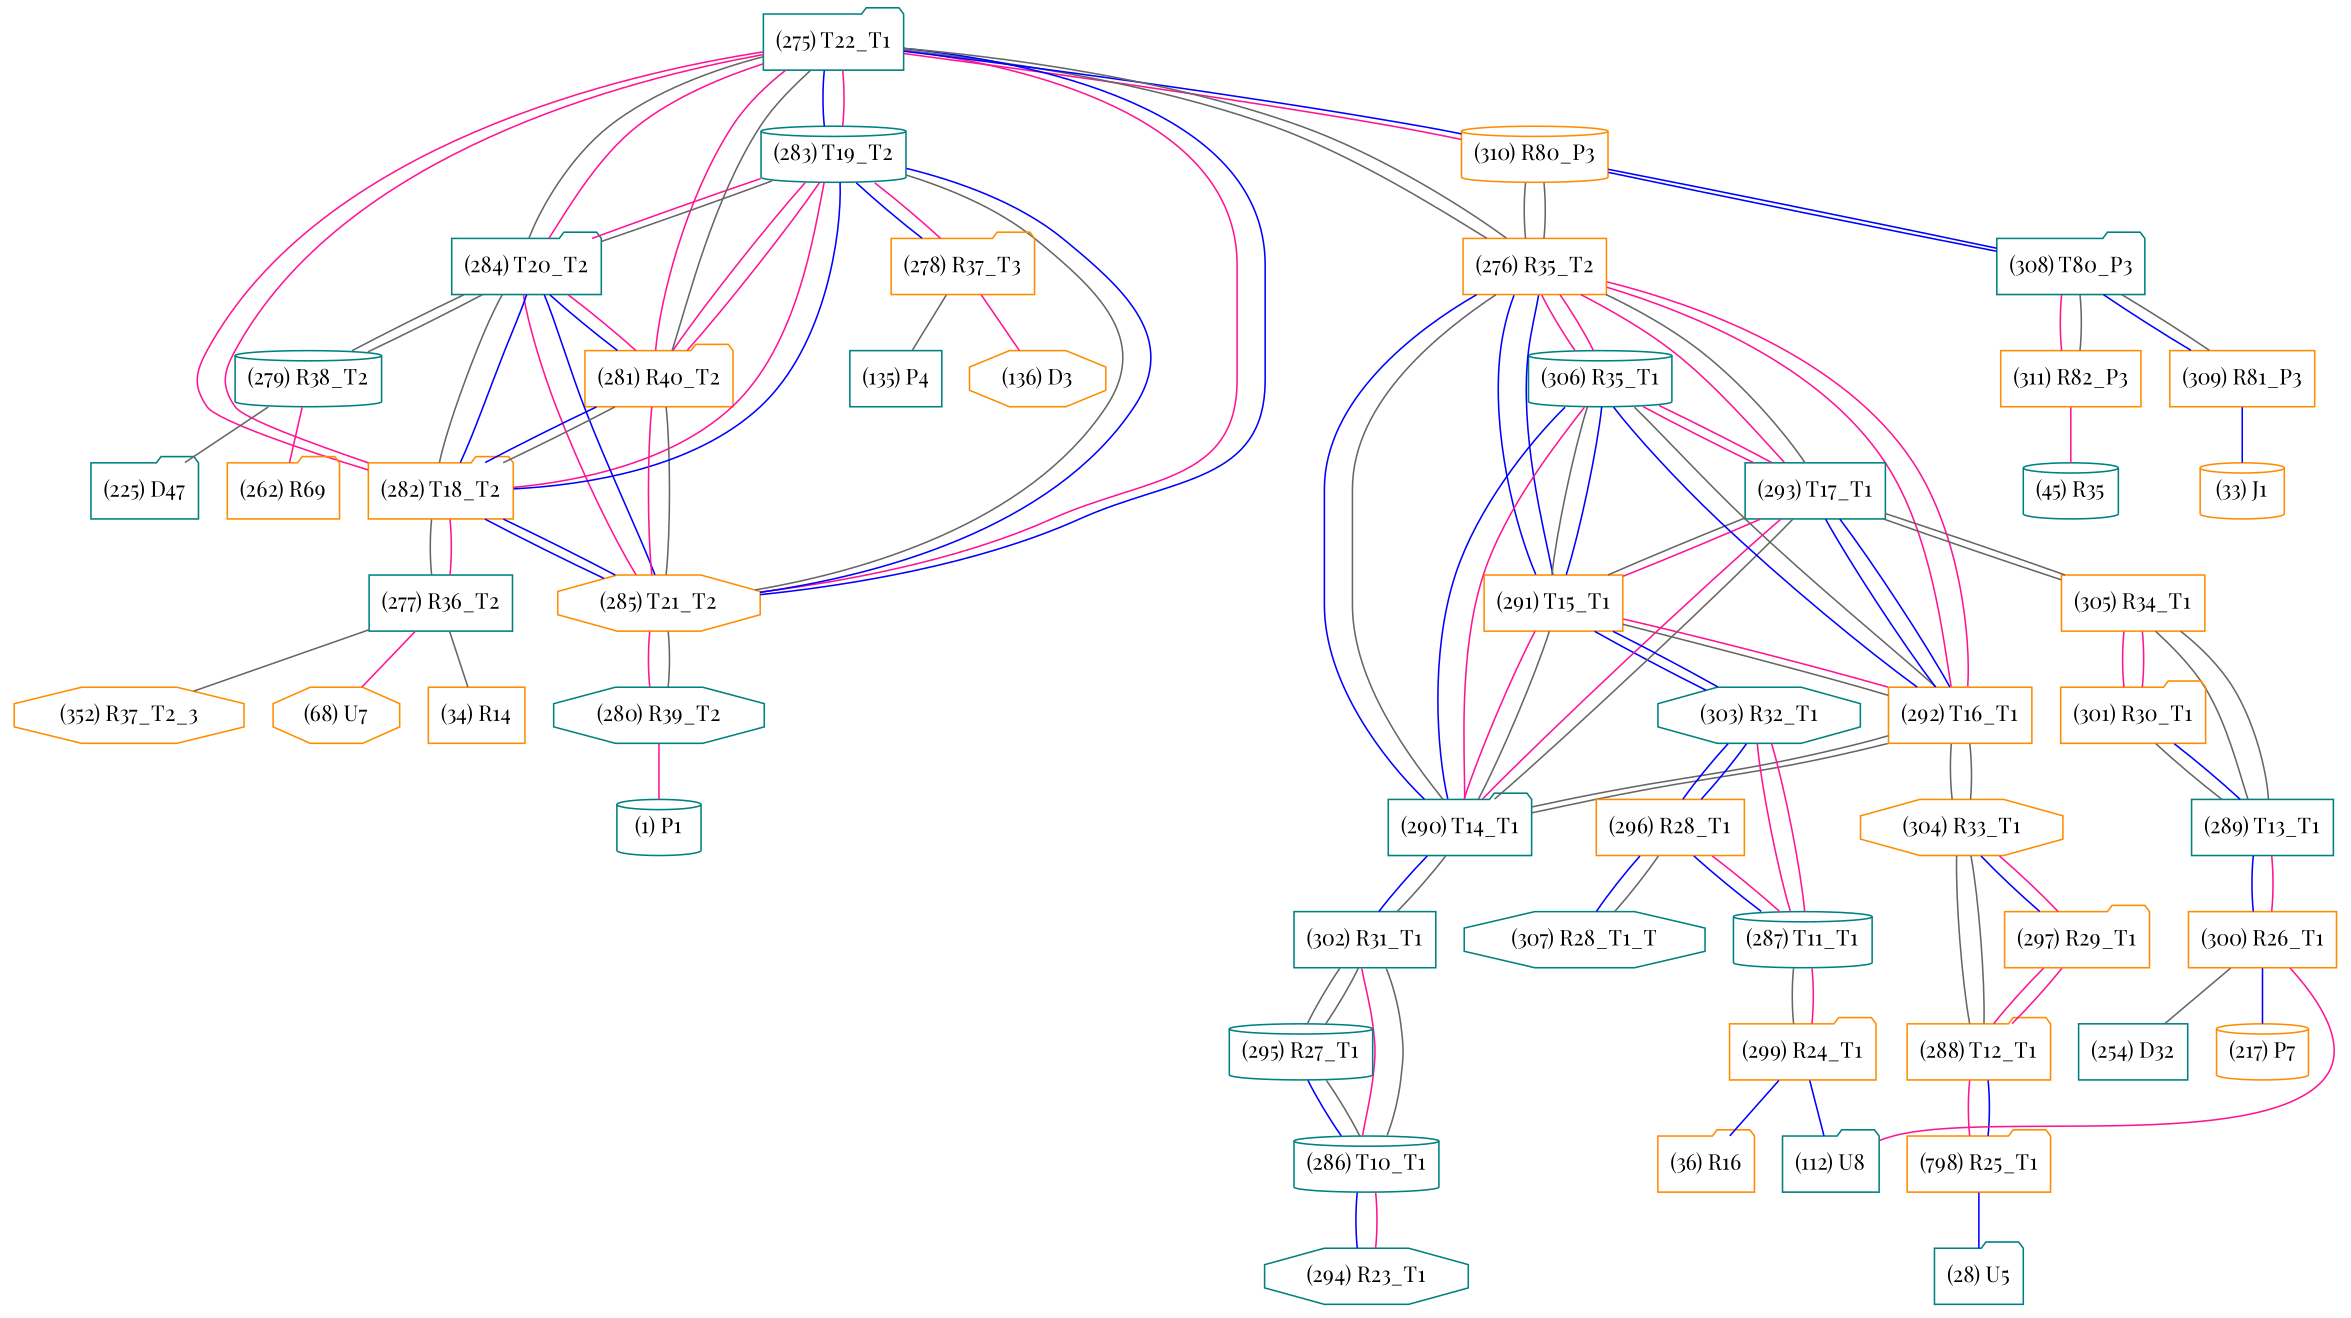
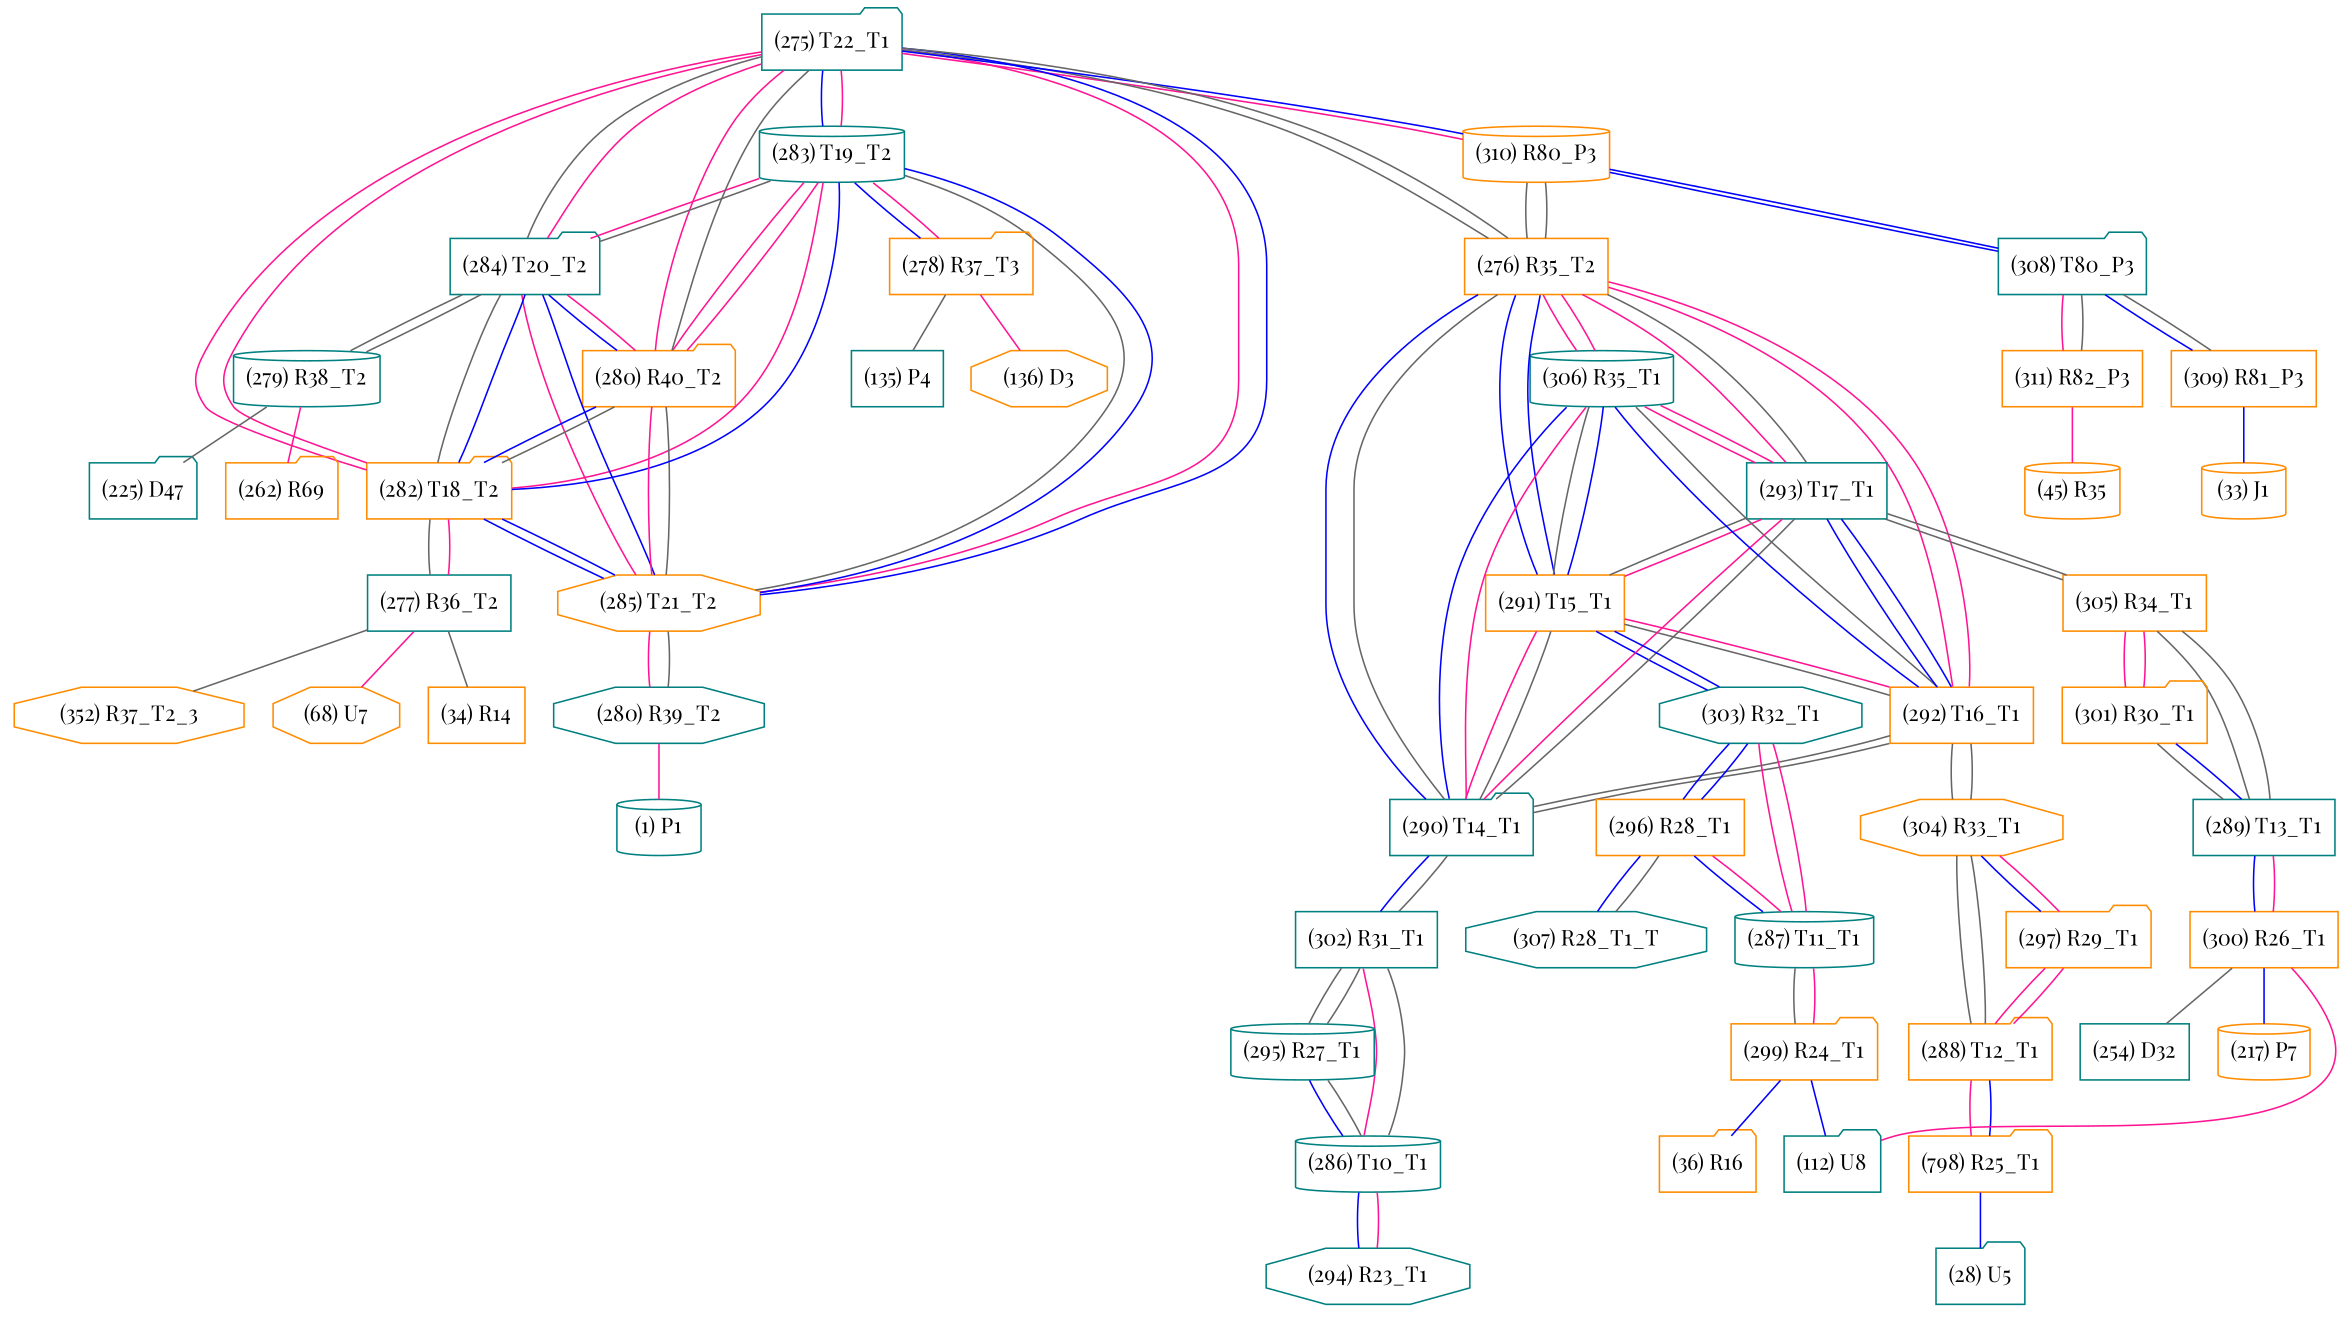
node "(281) R40_T2": label "(281) R40_T2" -> "(280) R40_T2"
node "(45) R35": color teal -> darkorange
